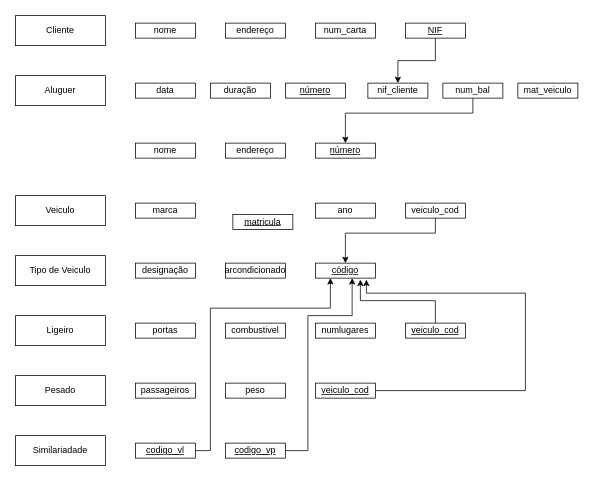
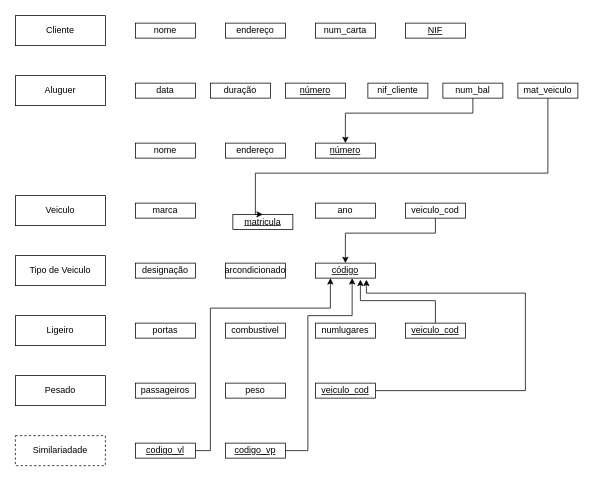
edge "NIF" -> "nif_cliente": removed
edge "mat_veiculo" -> "matricula": added
node "Similariadade": style solid -> dashed
